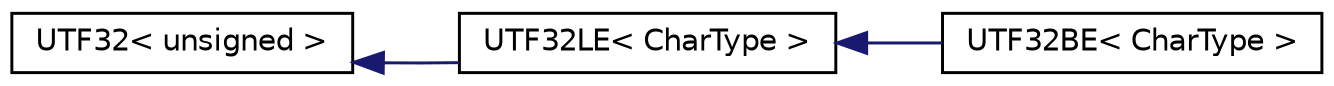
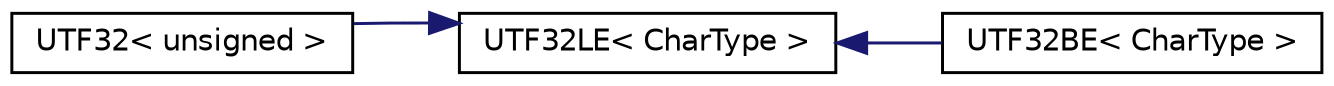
edge "UTF32LE< CharType >" -> "UTF32< unsigned >": reversed
